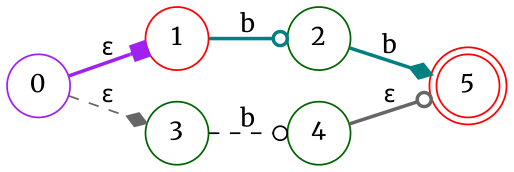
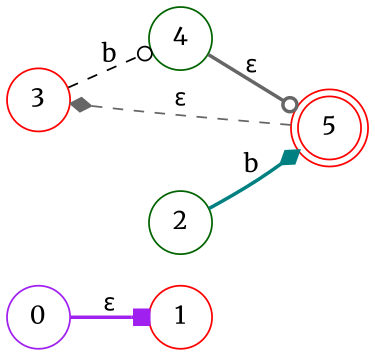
edge "1" -> "2": removed, label "b"
edge "0" -> "3": now "5" -> "3"
node "3": color darkgreen -> red
